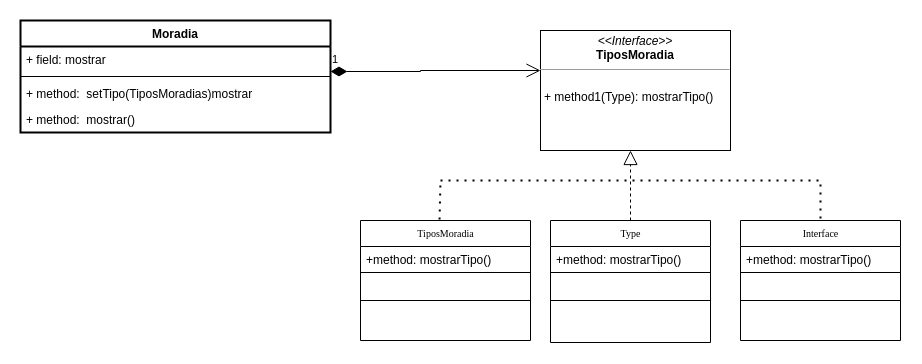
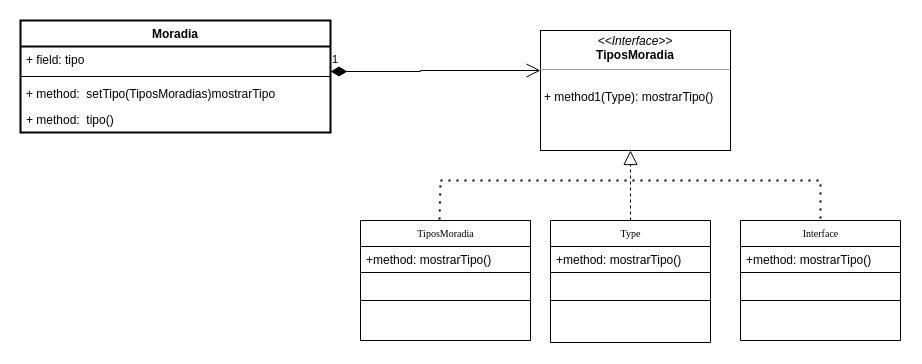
node "+ field: mostrar": label "+ field: mostrar" -> "+ field: tipo"
node "+ method: setTipo(TiposMoradias)mostrar": label "+ method: setTipo(TiposMoradias)mostrar" -> "+ method: setTipo(TiposMoradias)mostrarTipo"
node "+ method: mostrar()": label "+ method: mostrar()" -> "+ method: tipo()"
